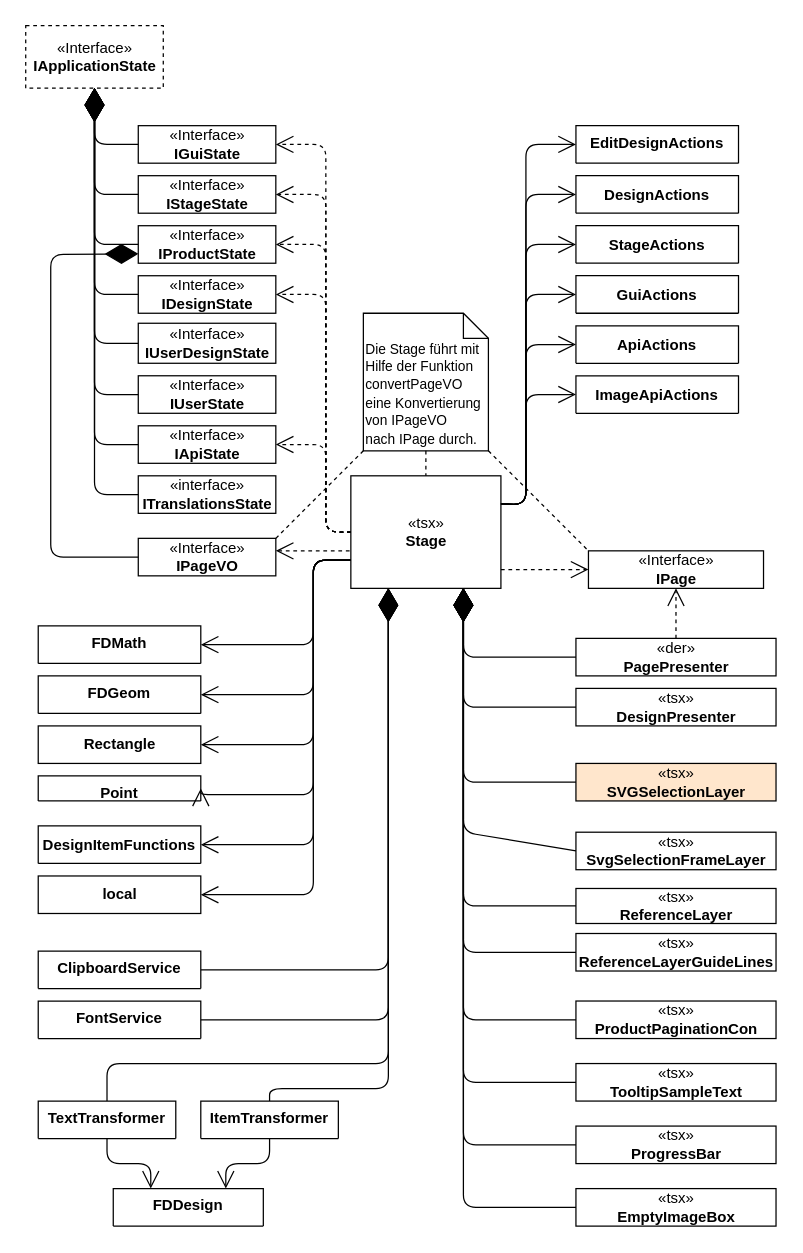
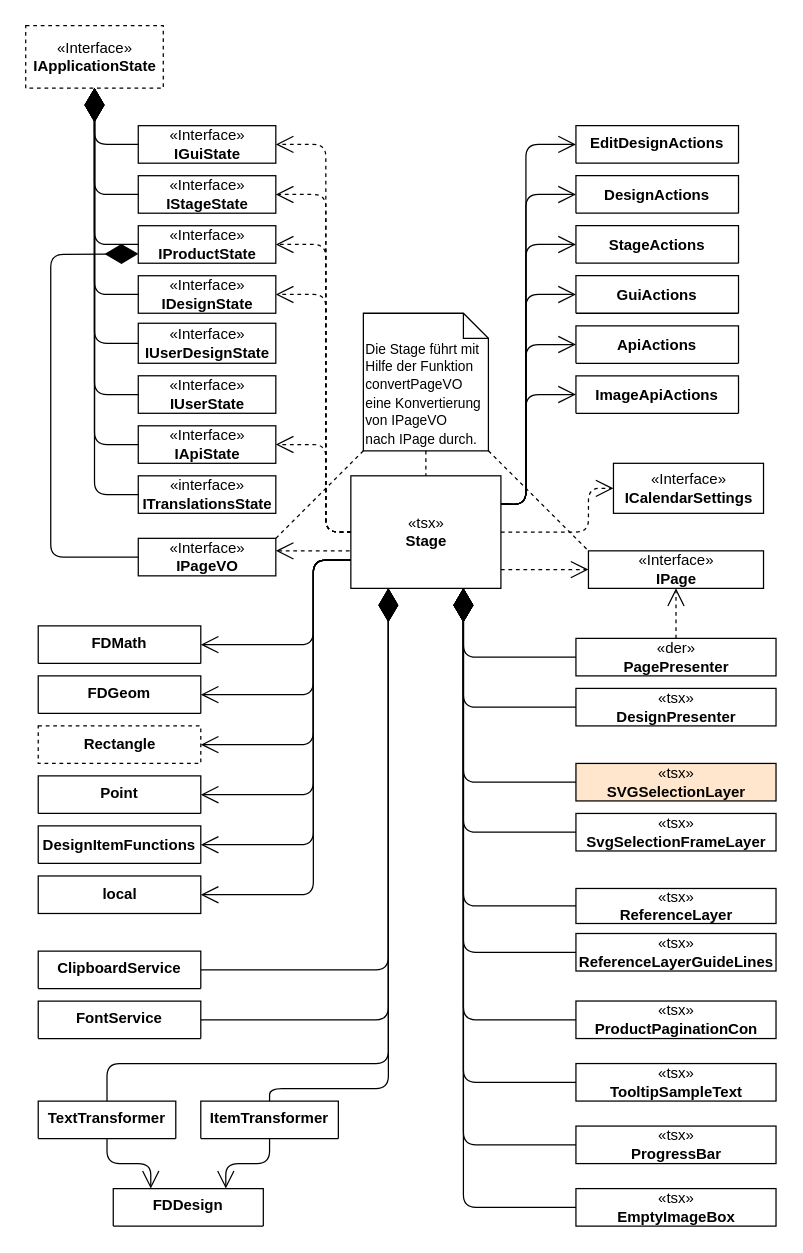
node "«Interface» ICalendarSettings": added
edge "«tsx» Stage" -> "«Interface» ICalendarSettings": added
node "Rectangle": style solid -> dashed
node "Point": size 163x25 -> 163x38
node "«tsx» SvgSelectionFrameLayer": moved (676, 851) -> (676, 832)
